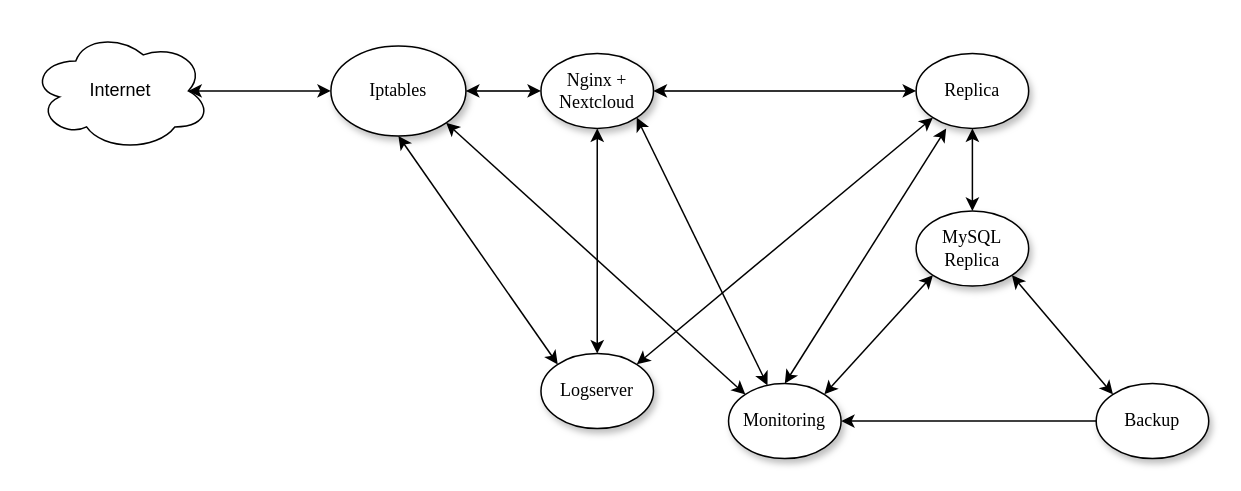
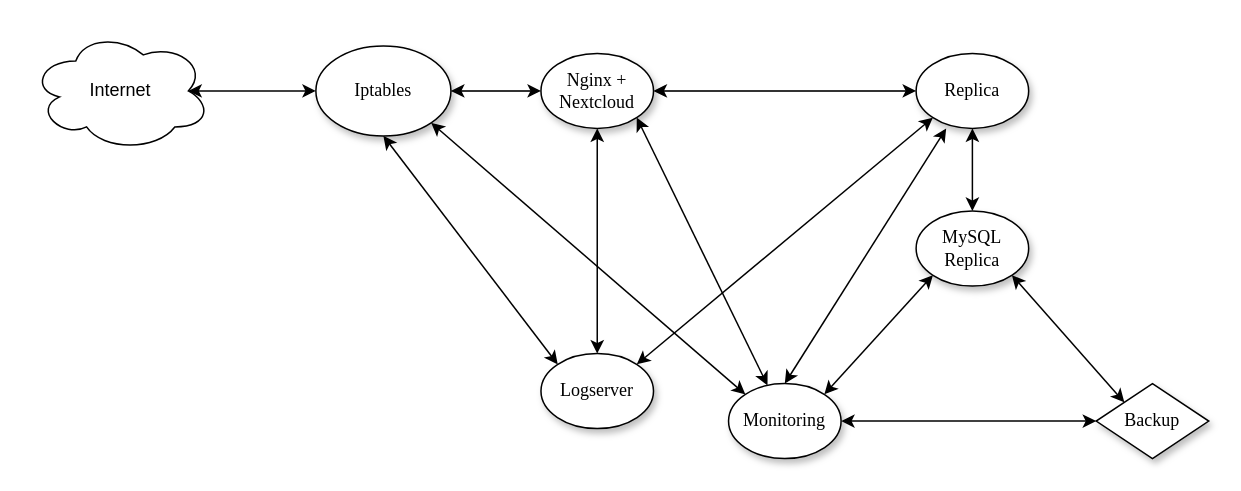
node "Iptables": moved (398, 91) -> (383, 91)
edge "Backup" -> "Monitoring": arrowhead none -> classic
node "Backup": shape ellipse -> diamond
